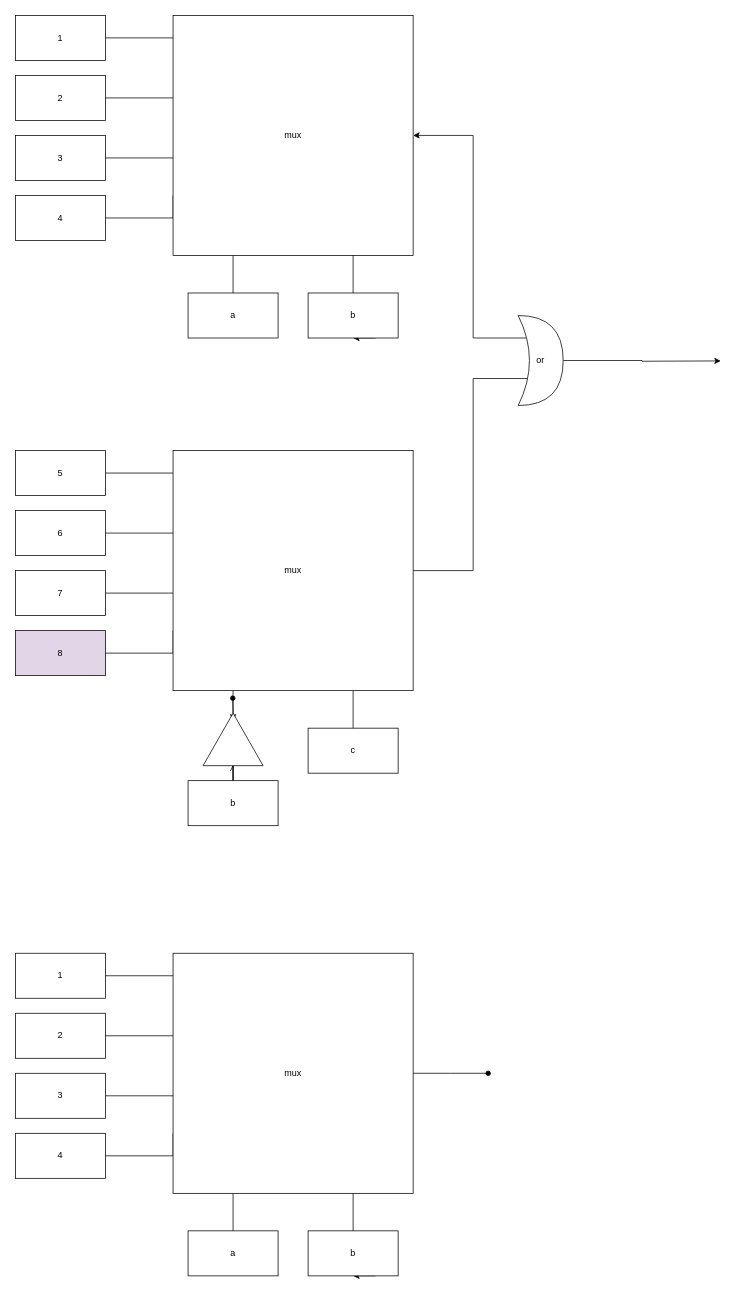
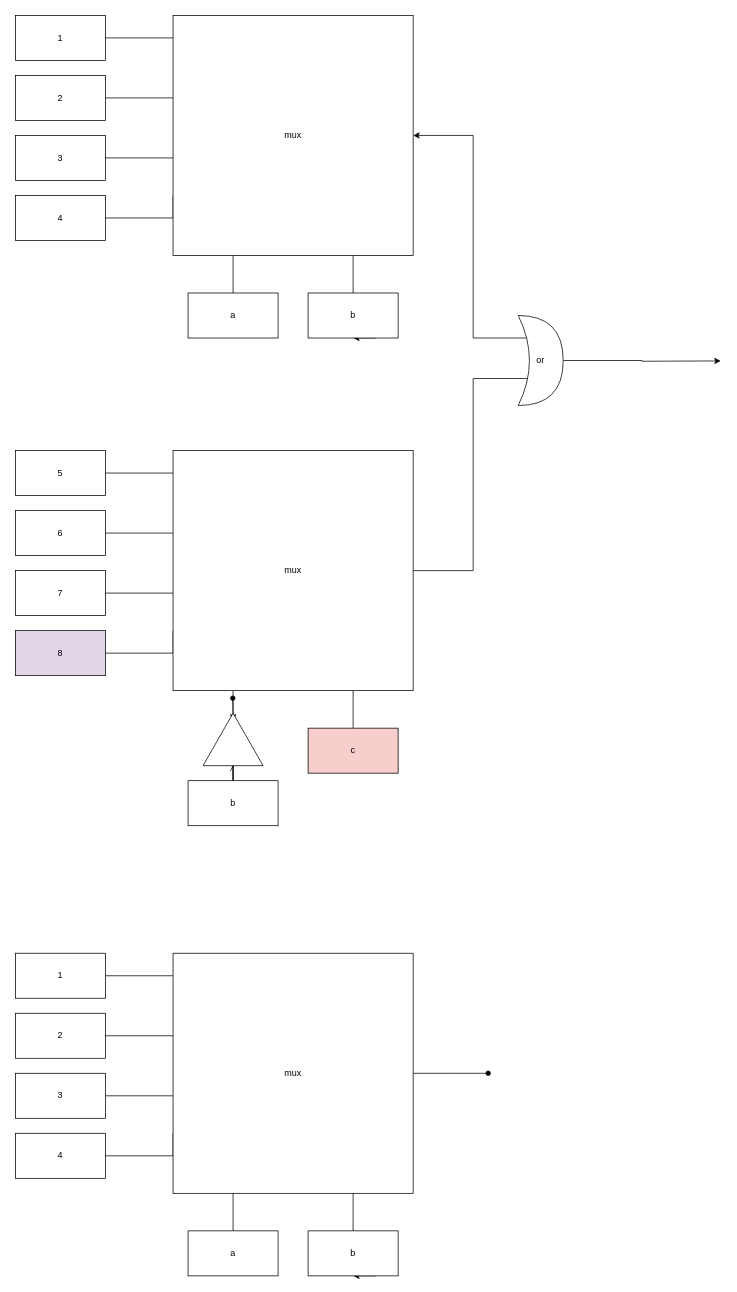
node "c": fillcolor #ffffff -> #f8cecc
